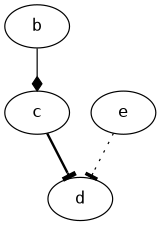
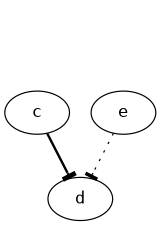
node "b": removed
